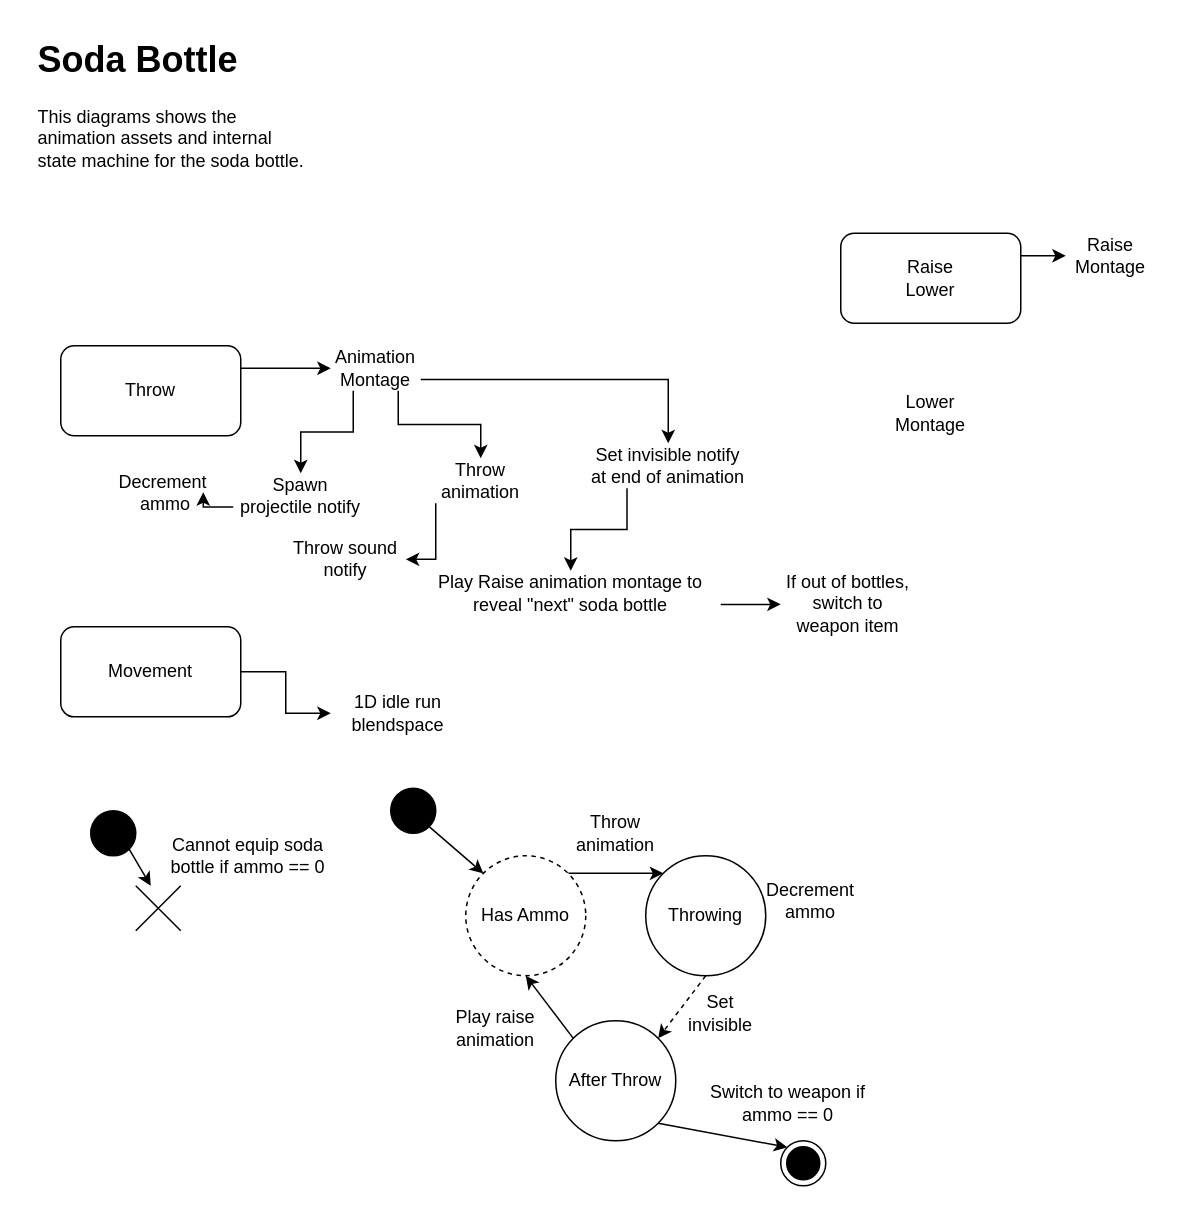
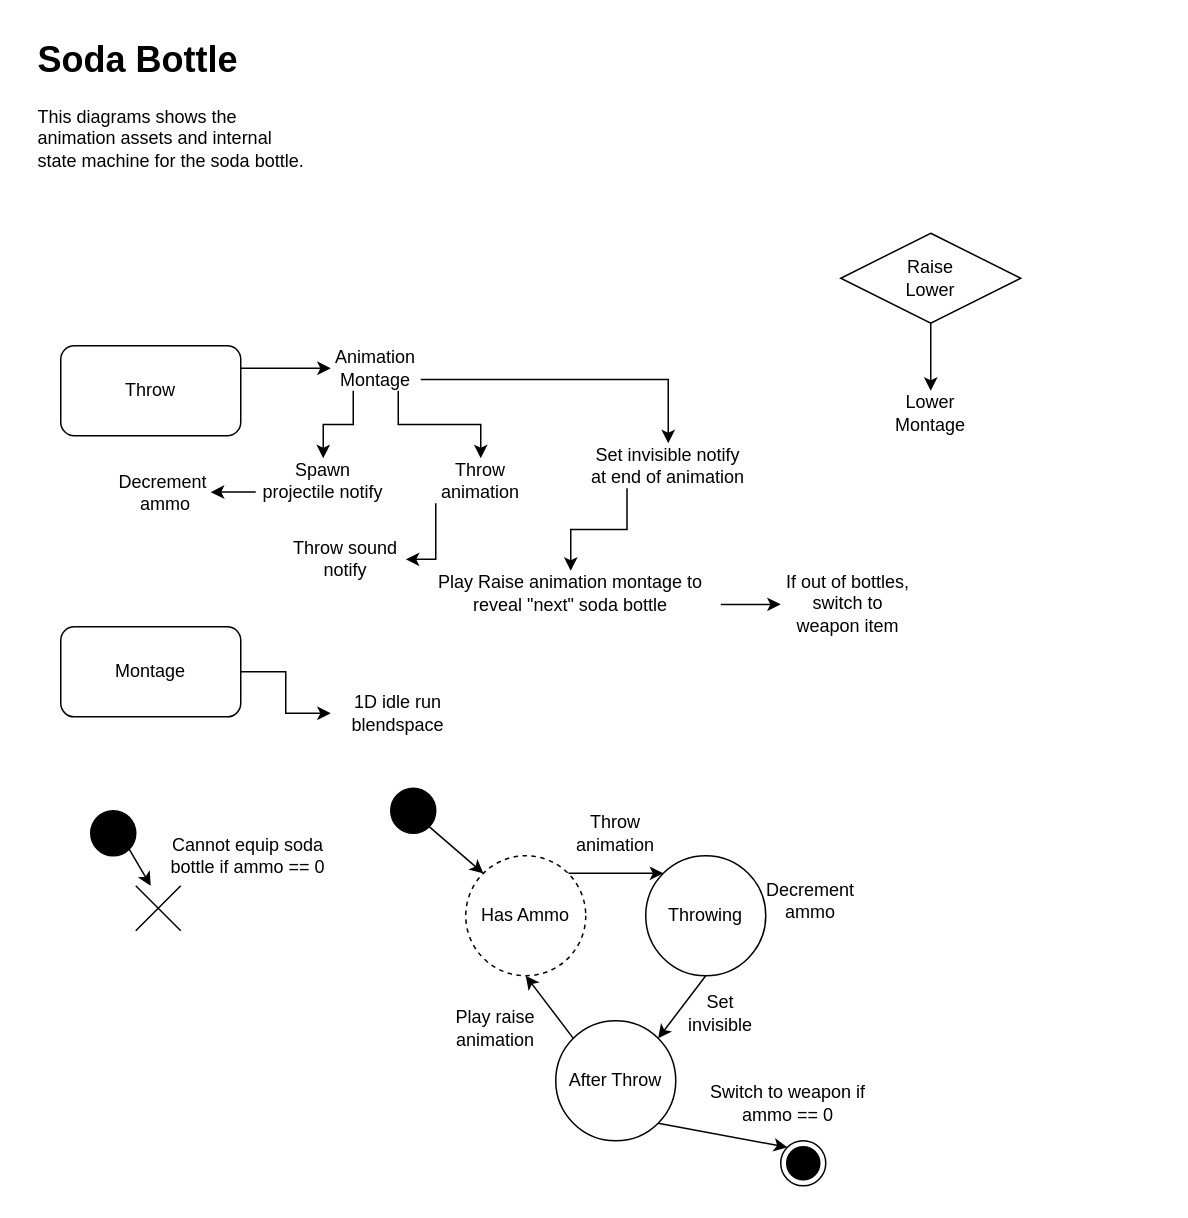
edge "Raise Lower" -> "Raise Montage": removed
node "Raise Montage": removed
node "Raise Lower": shape rounded rectangle -> diamond
edge "Raise Lower" -> "Lower Montage": added
node "Spawn projectile notify": moved (301, 496) -> (323, 481)
node "Movement": label "Movement" -> "Montage"
edge "Throwing" -> "After Throw": style dashed -> solid
